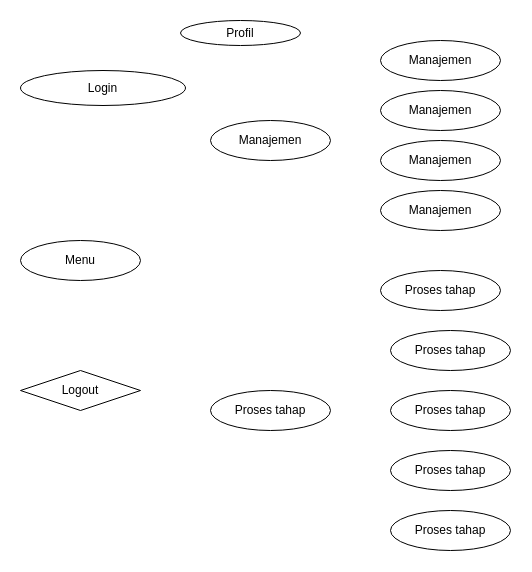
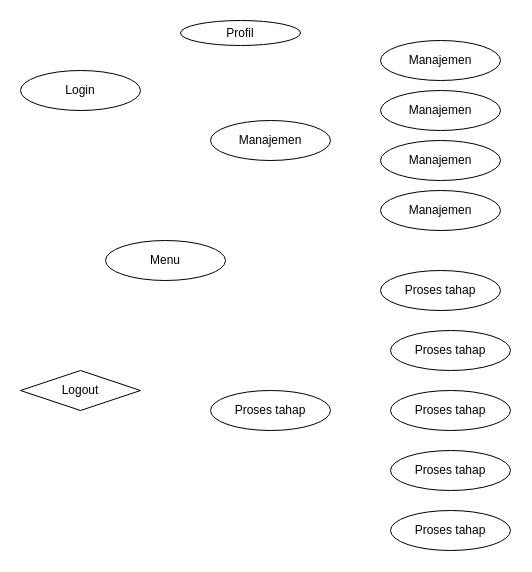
node "Login": size 165x35 -> 120x40
node "Menu": moved (81, 261) -> (166, 261)
